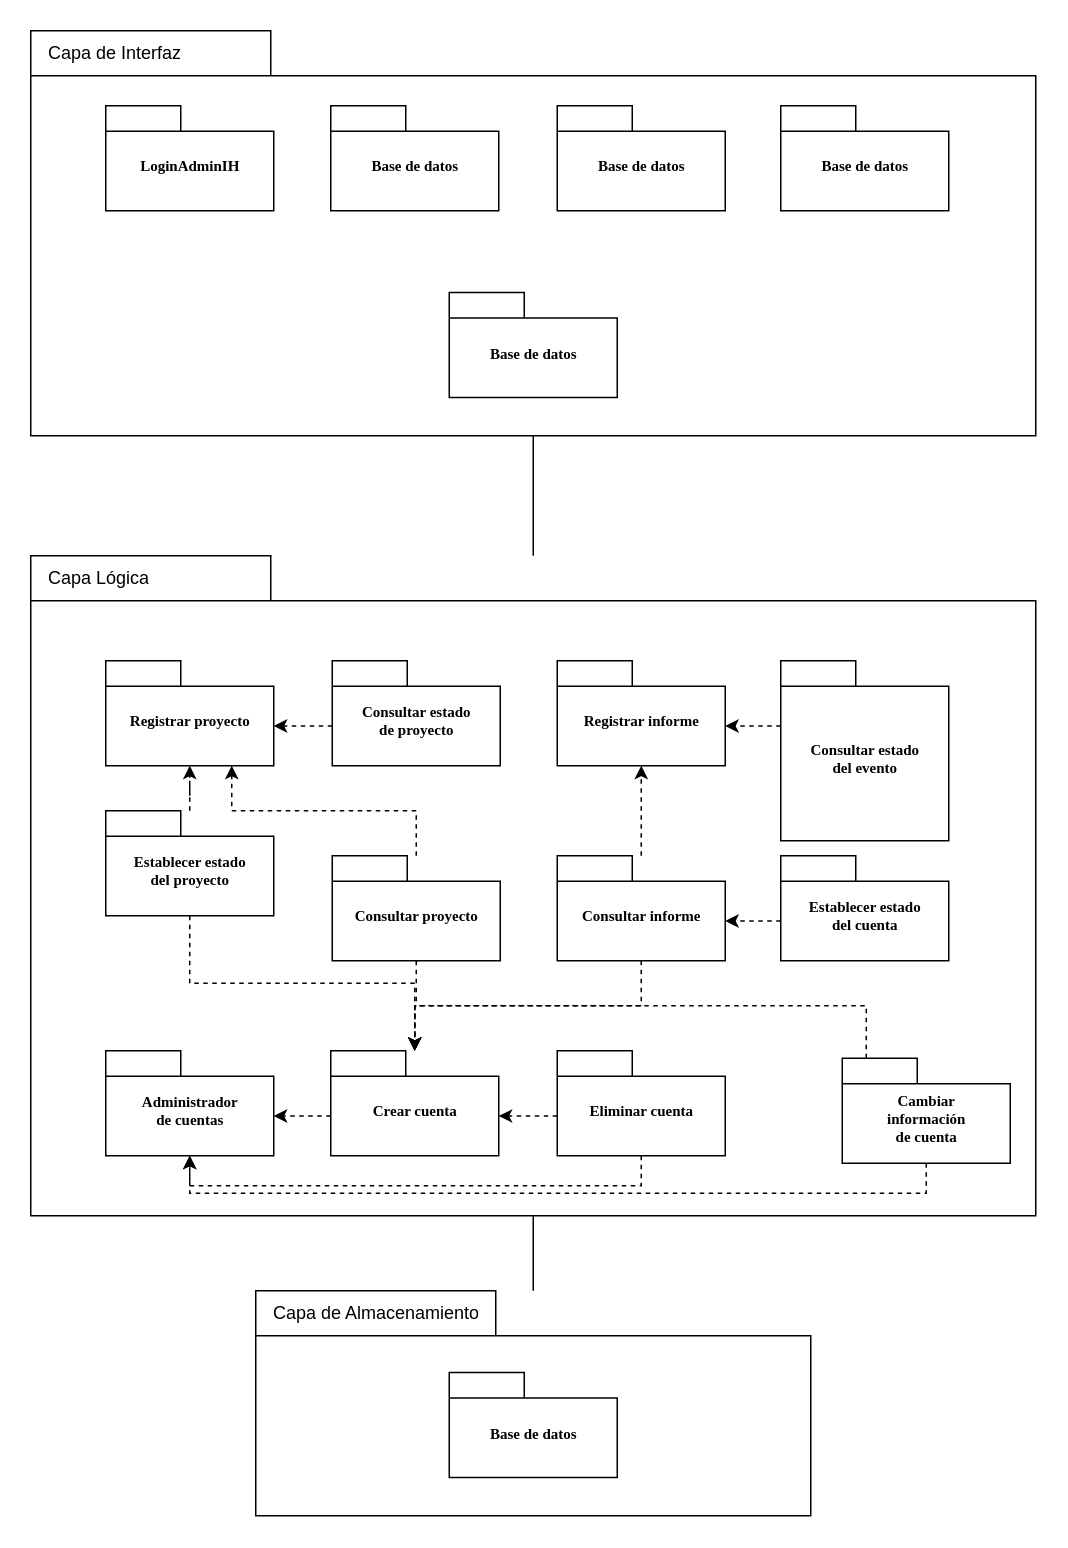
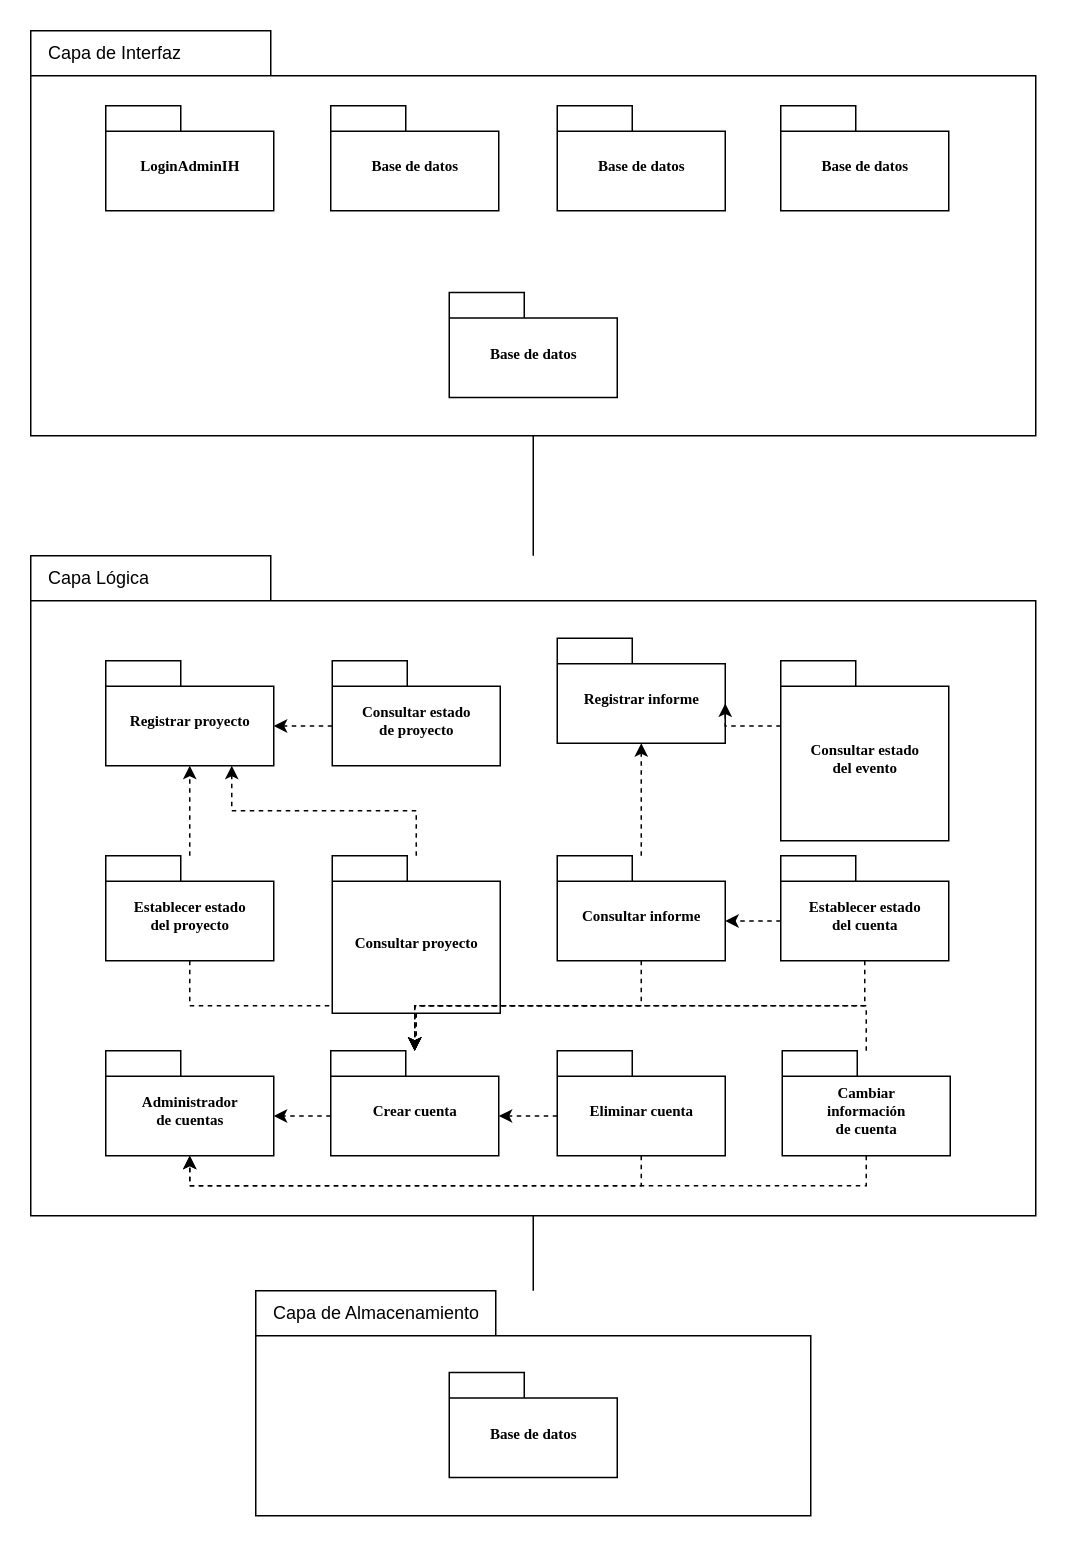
node "Registrar informe": moved (641, 713) -> (641, 691)
node "Establecer estado del proyecto": moved (190, 863) -> (190, 908)
node "Consultar proyecto": size 168x105 -> 168x158
edge "Establecer estado del cuenta" -> "Crear cuenta": added
node "Cambiar información de cuenta": moved (926, 1111) -> (866, 1103)
